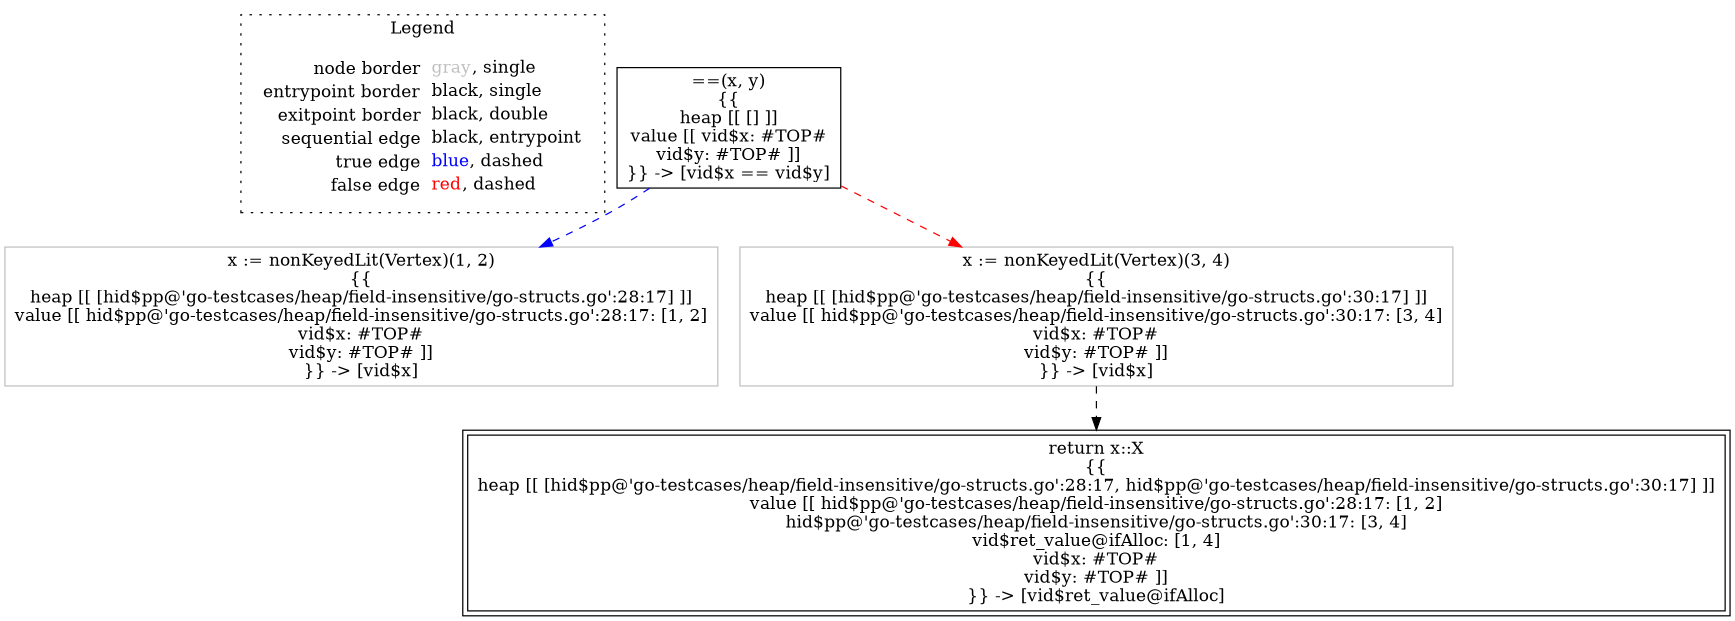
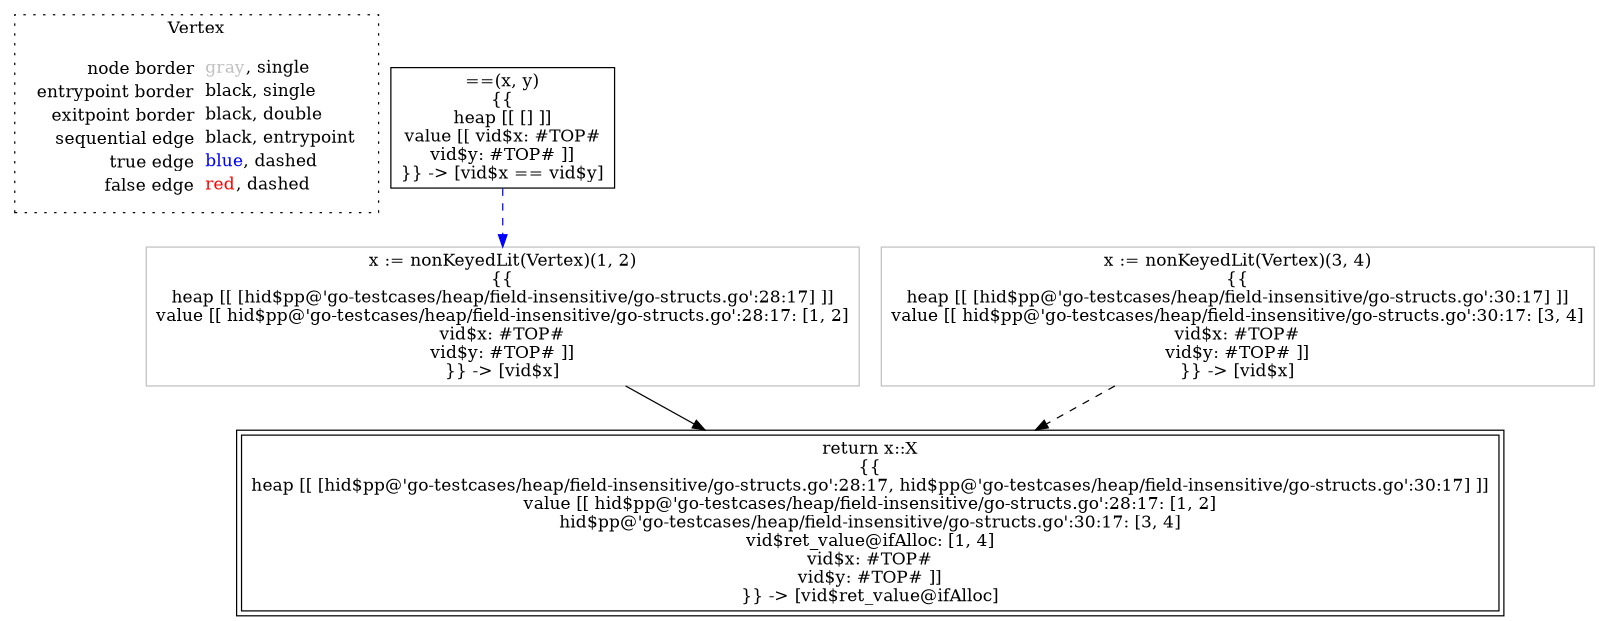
cluster "Legend": label "Legend" -> "Vertex"
edge "==(x, y)" -> "x := nonKeyedLit(Vertex)(3, 4)": removed
edge "x := nonKeyedLit(Vertex)(1, 2)" -> "return x::X": added
